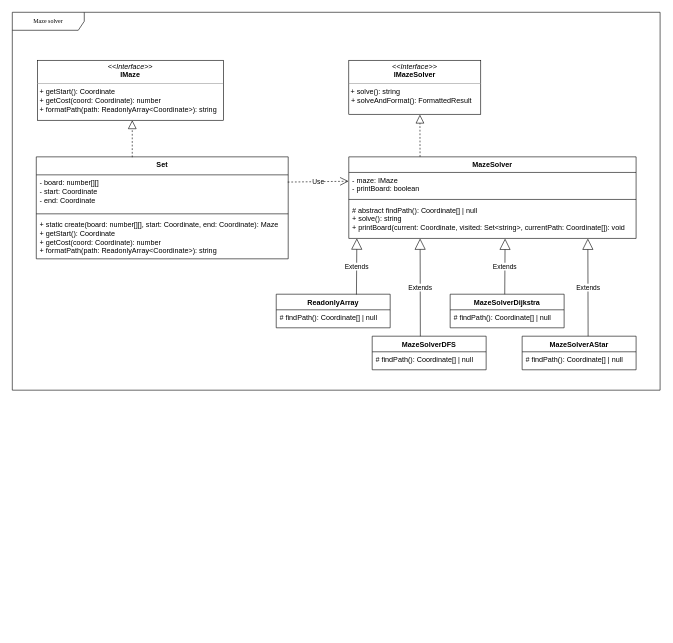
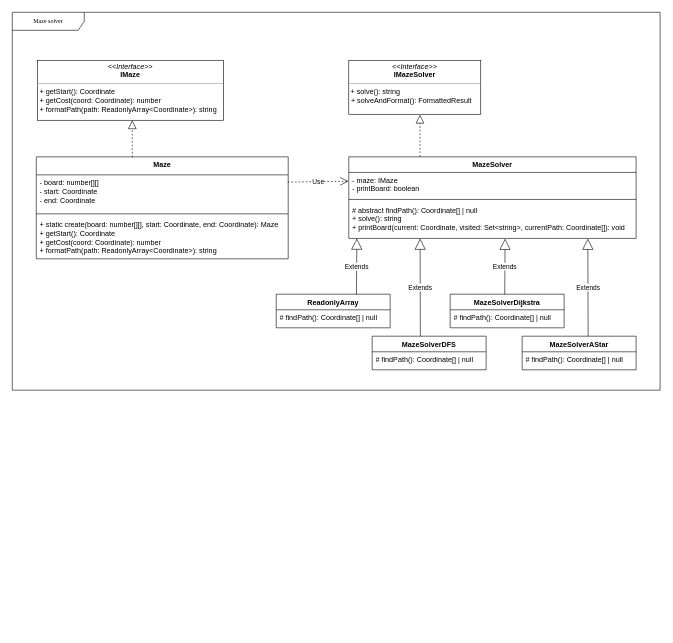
node "Set": label "Set" -> "Maze"
